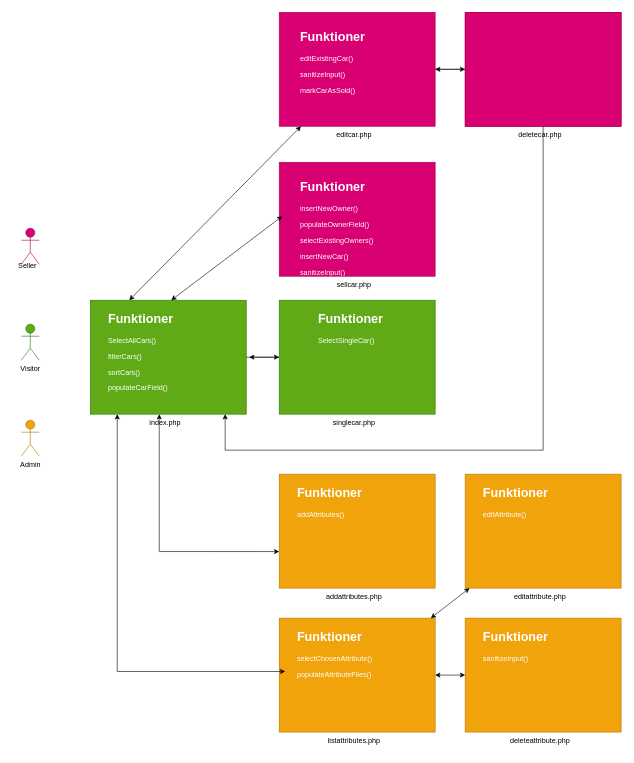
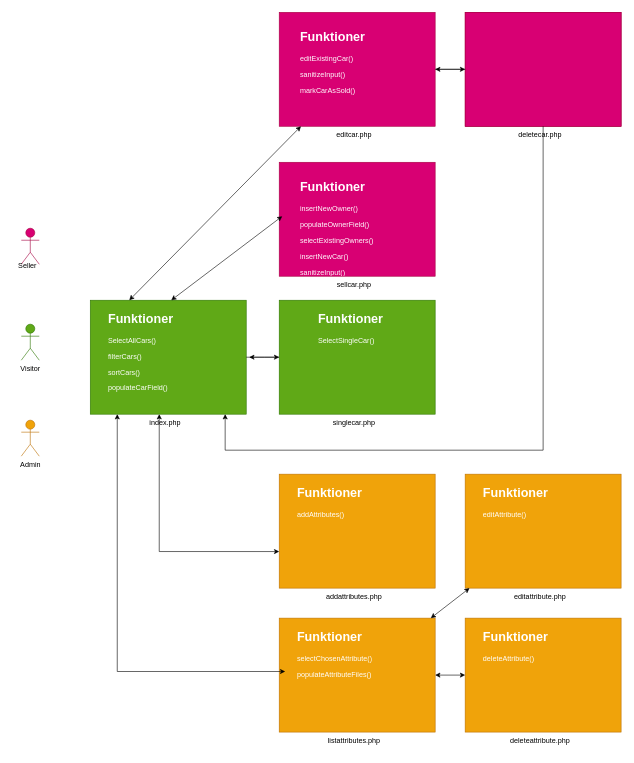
node "FunktionersanitizeInput()": label "FunktionersanitizeInput()" -> "FunktionerdeleteAttribute()"
